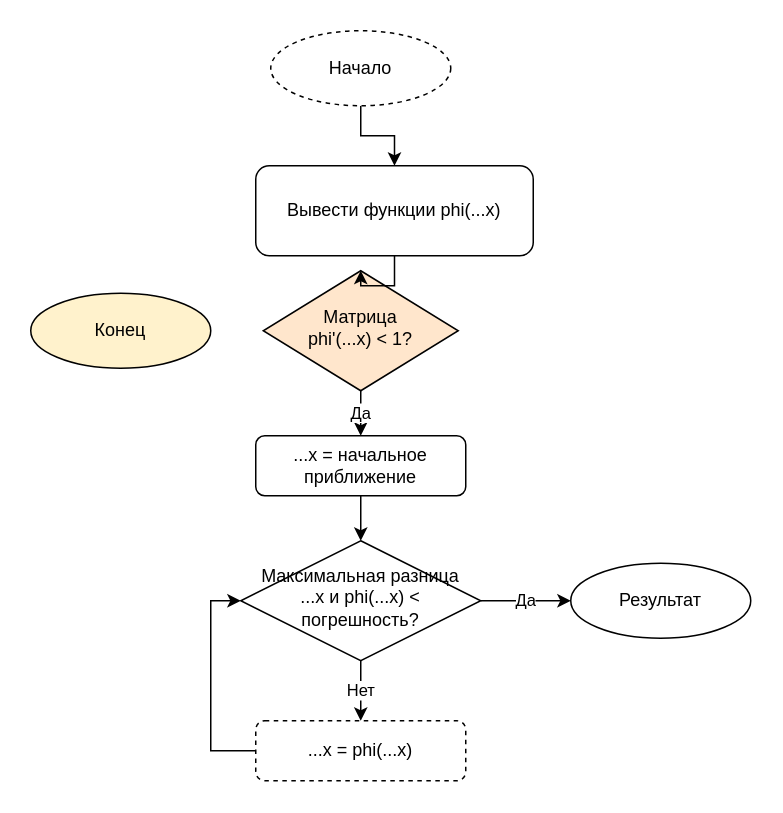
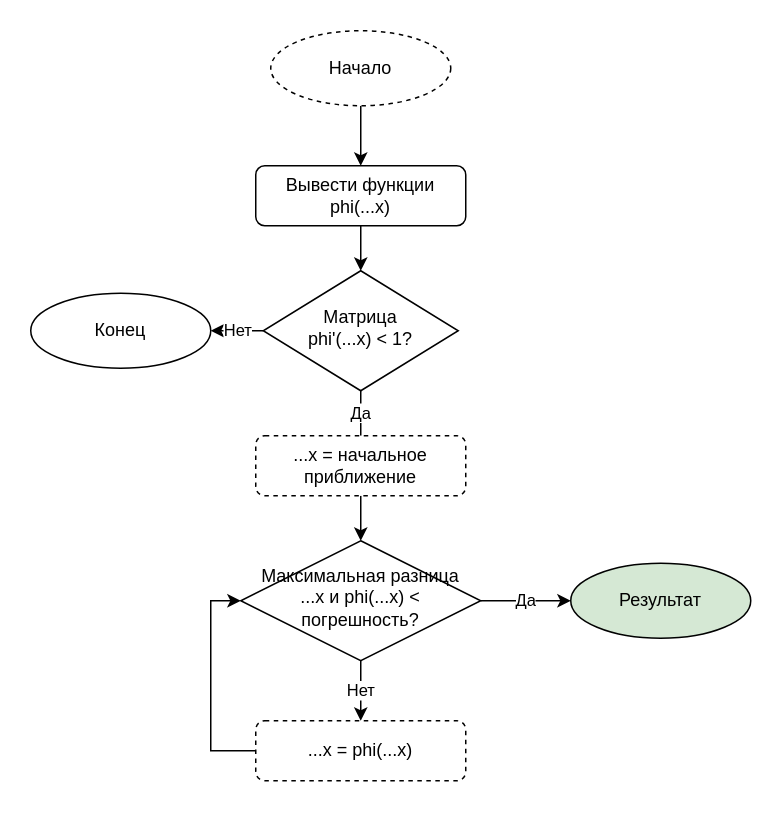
node "Вывести функции phi(...x)": size 278x90 -> 210x60
node "Конец": fillcolor #fff2cc -> #ffffff
edge "Матрица phi'(...x) < 1?" -> "Конец": added, label "Нет"
node "Матрица phi'(...x) < 1?": fillcolor #ffe6cc -> #ffffff
edge "Матрица phi'(...x) < 1?" -> "...x = начальное приближение": arrowhead classic -> none
node "...x = начальное приближение": style solid -> dashed
node "Результат": fillcolor #ffffff -> #d5e8d4
